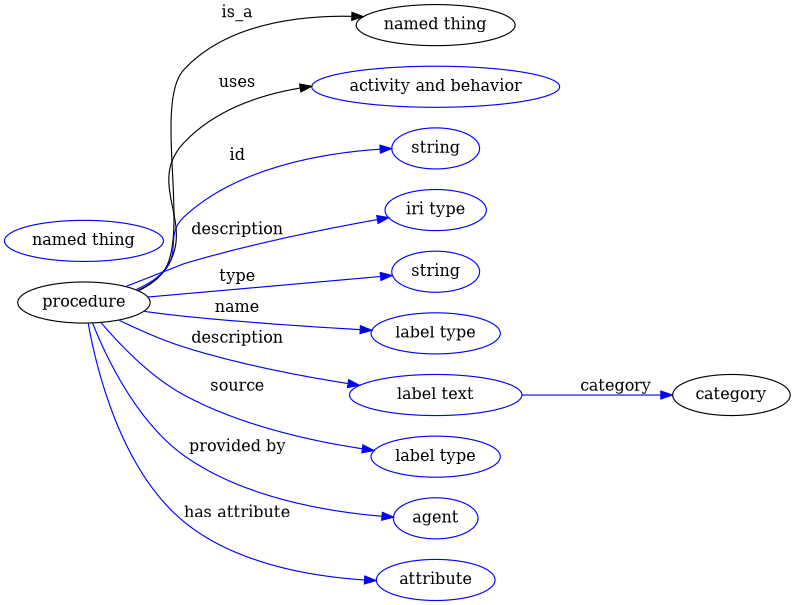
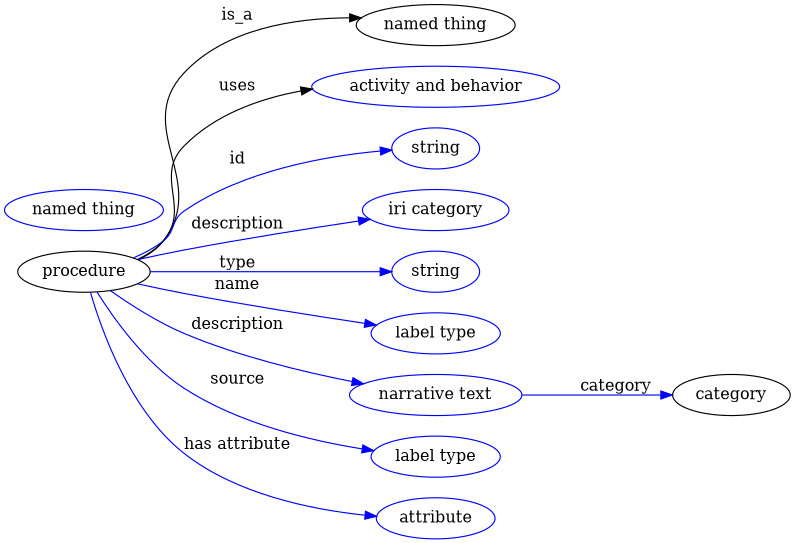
node "iri type": label "iri type" -> "iri category"
node "label text": label "label text" -> "narrative text"
node "agent": removed
